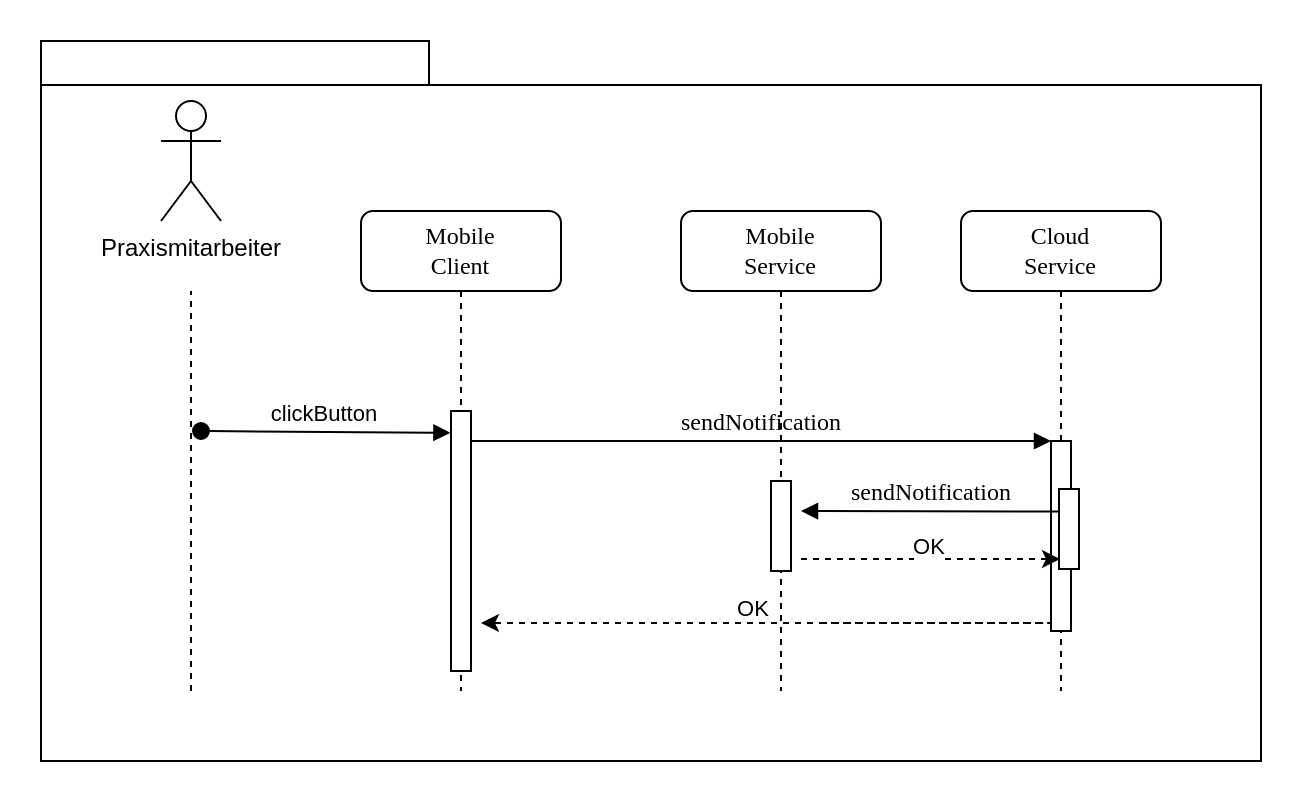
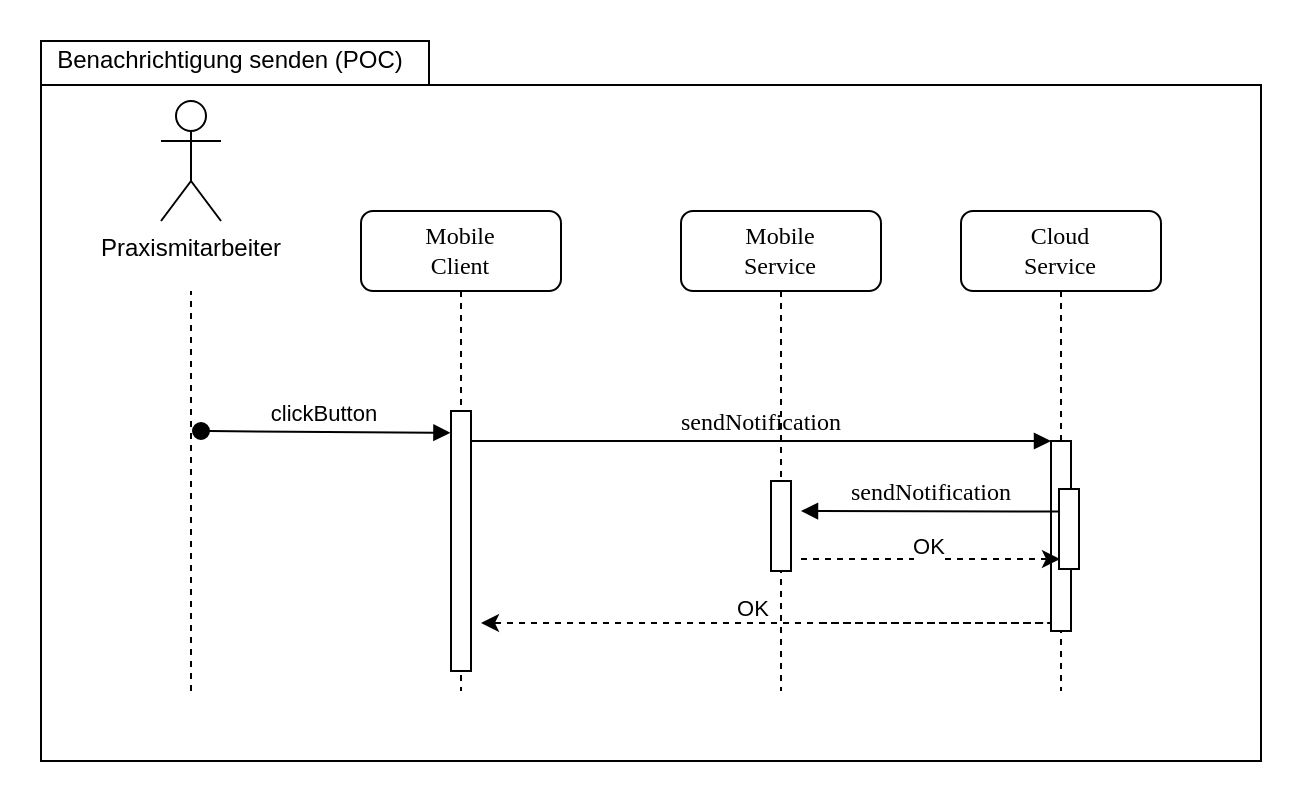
node "Benachrichtigung senden (POC)": added
